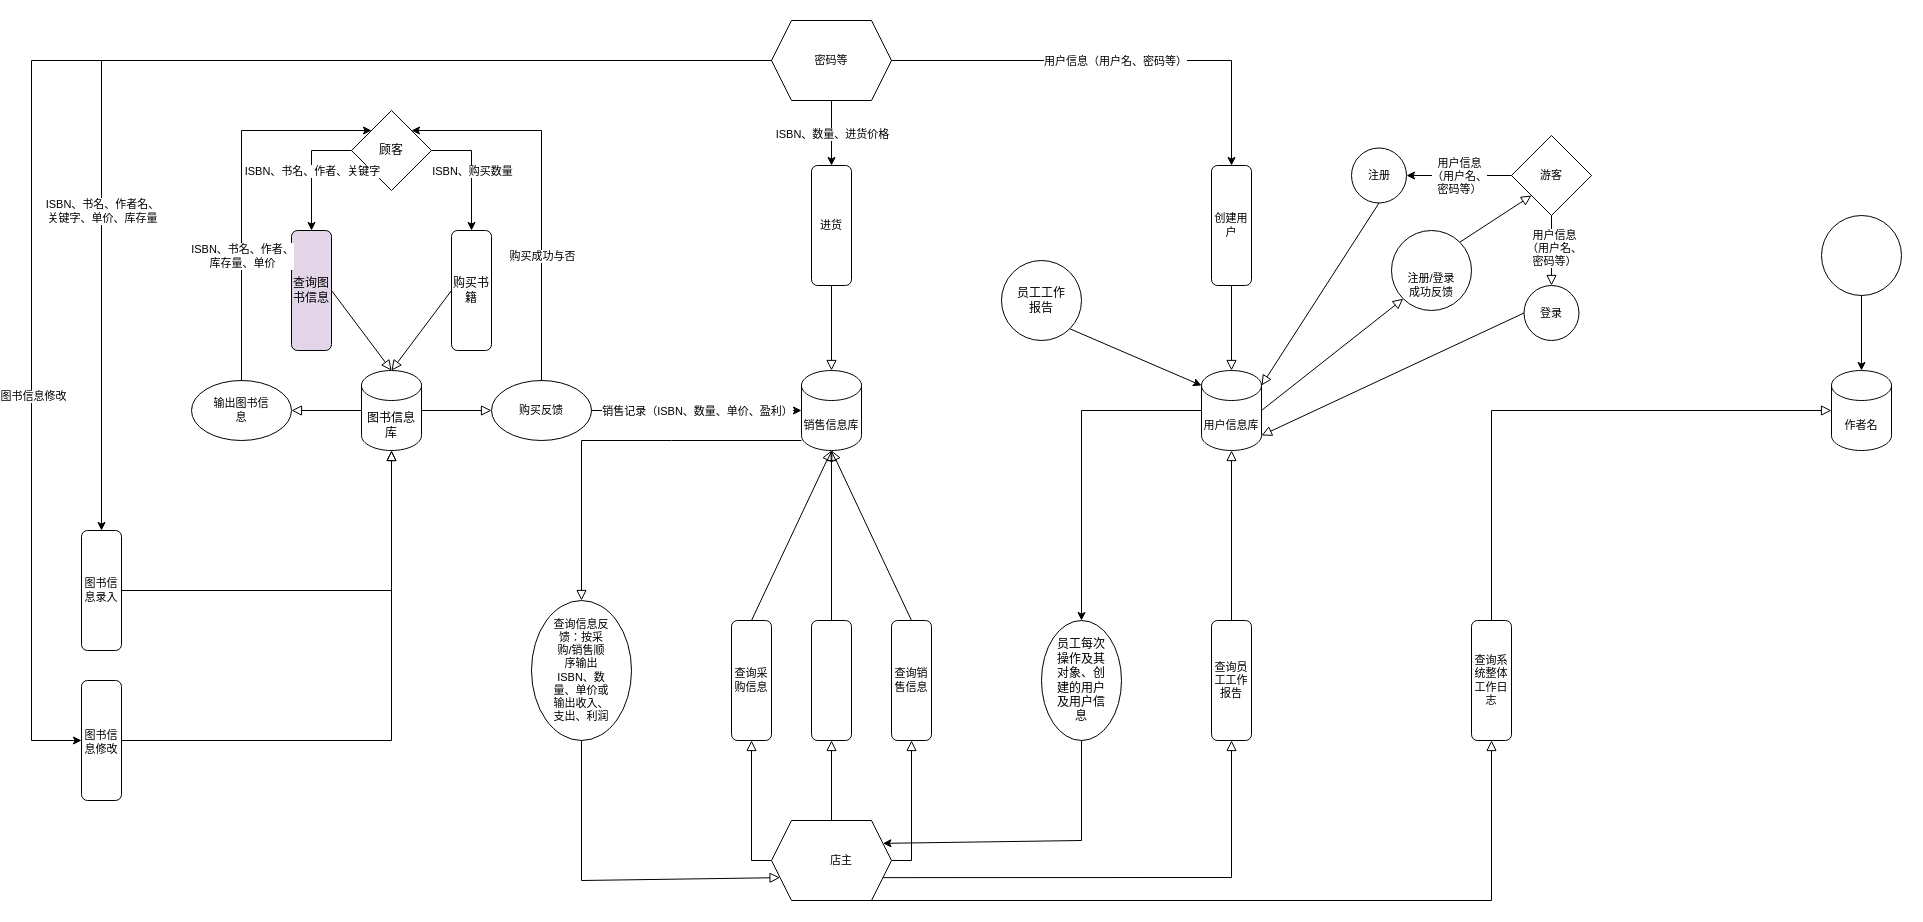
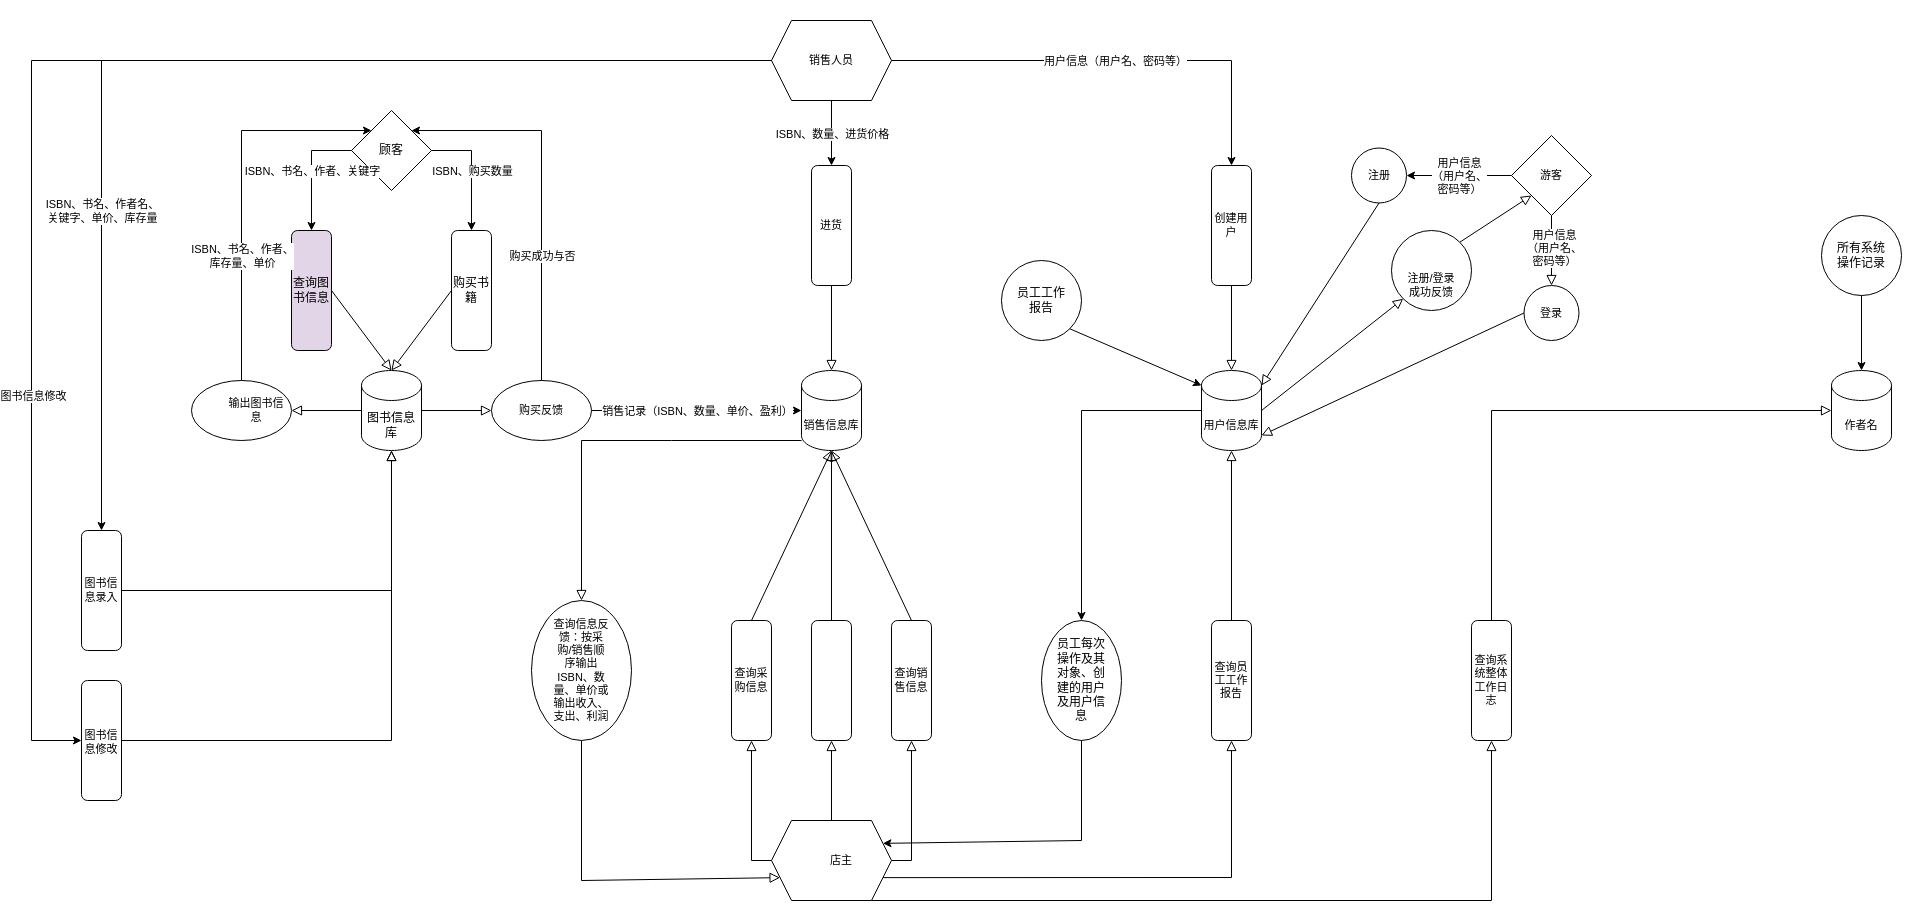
node "密码等": label "密码等" -> "销售人员"
node "所有系统操作记录": added
node "输出图书信息": moved (242, 411) -> (257, 411)
